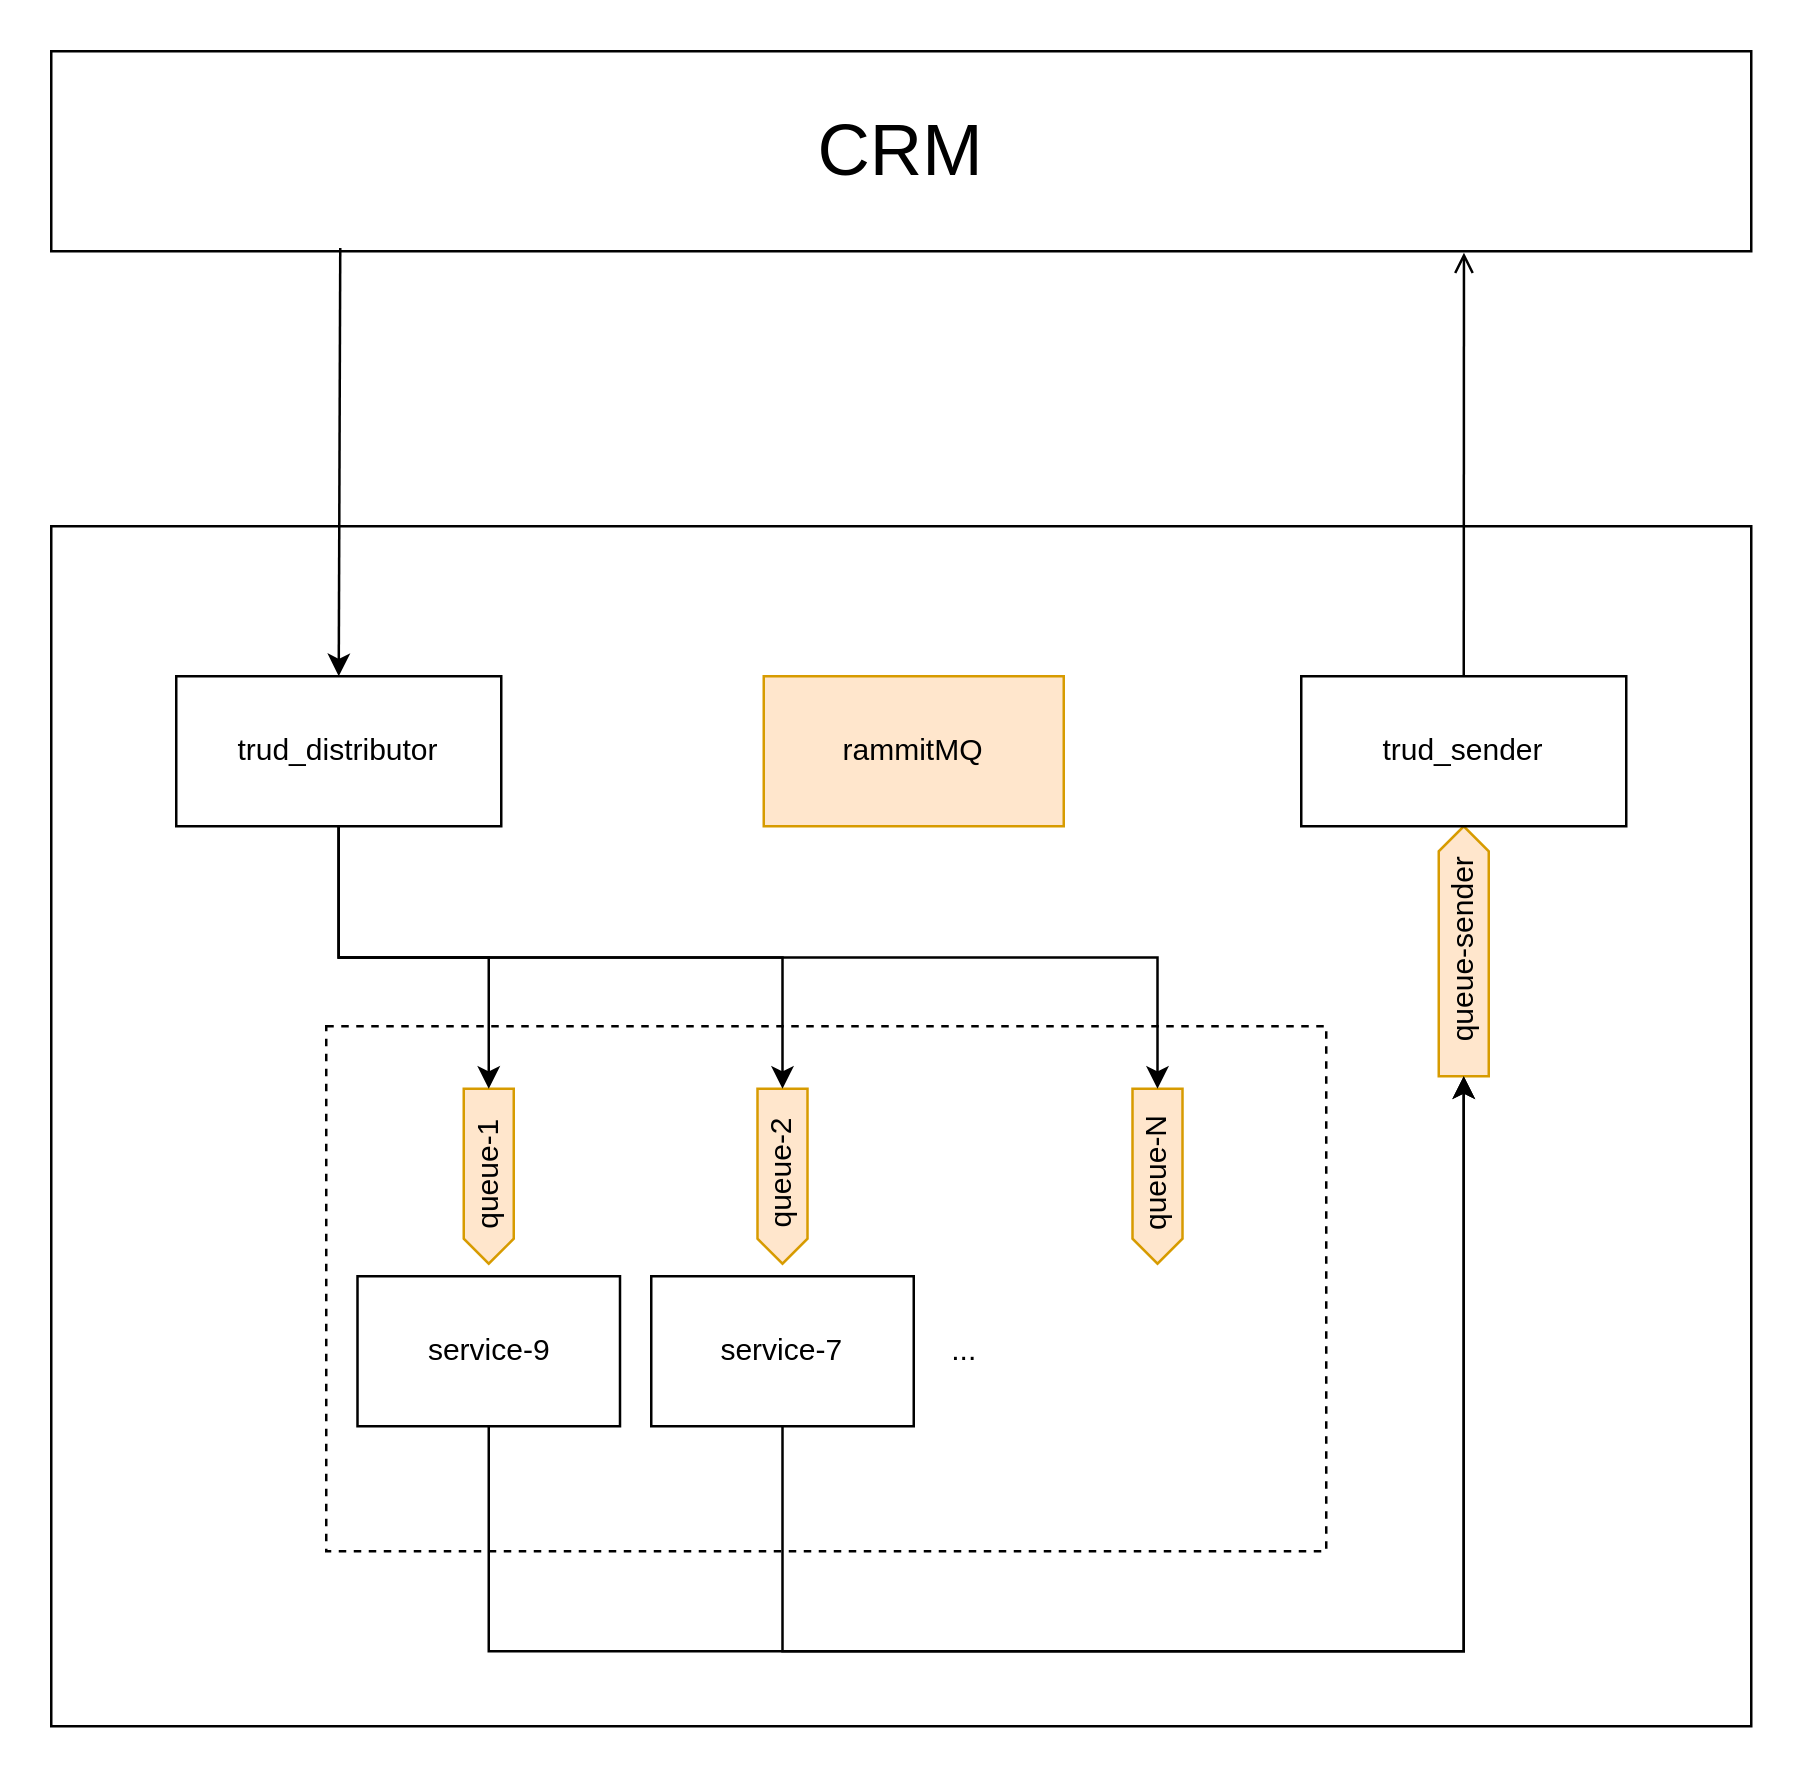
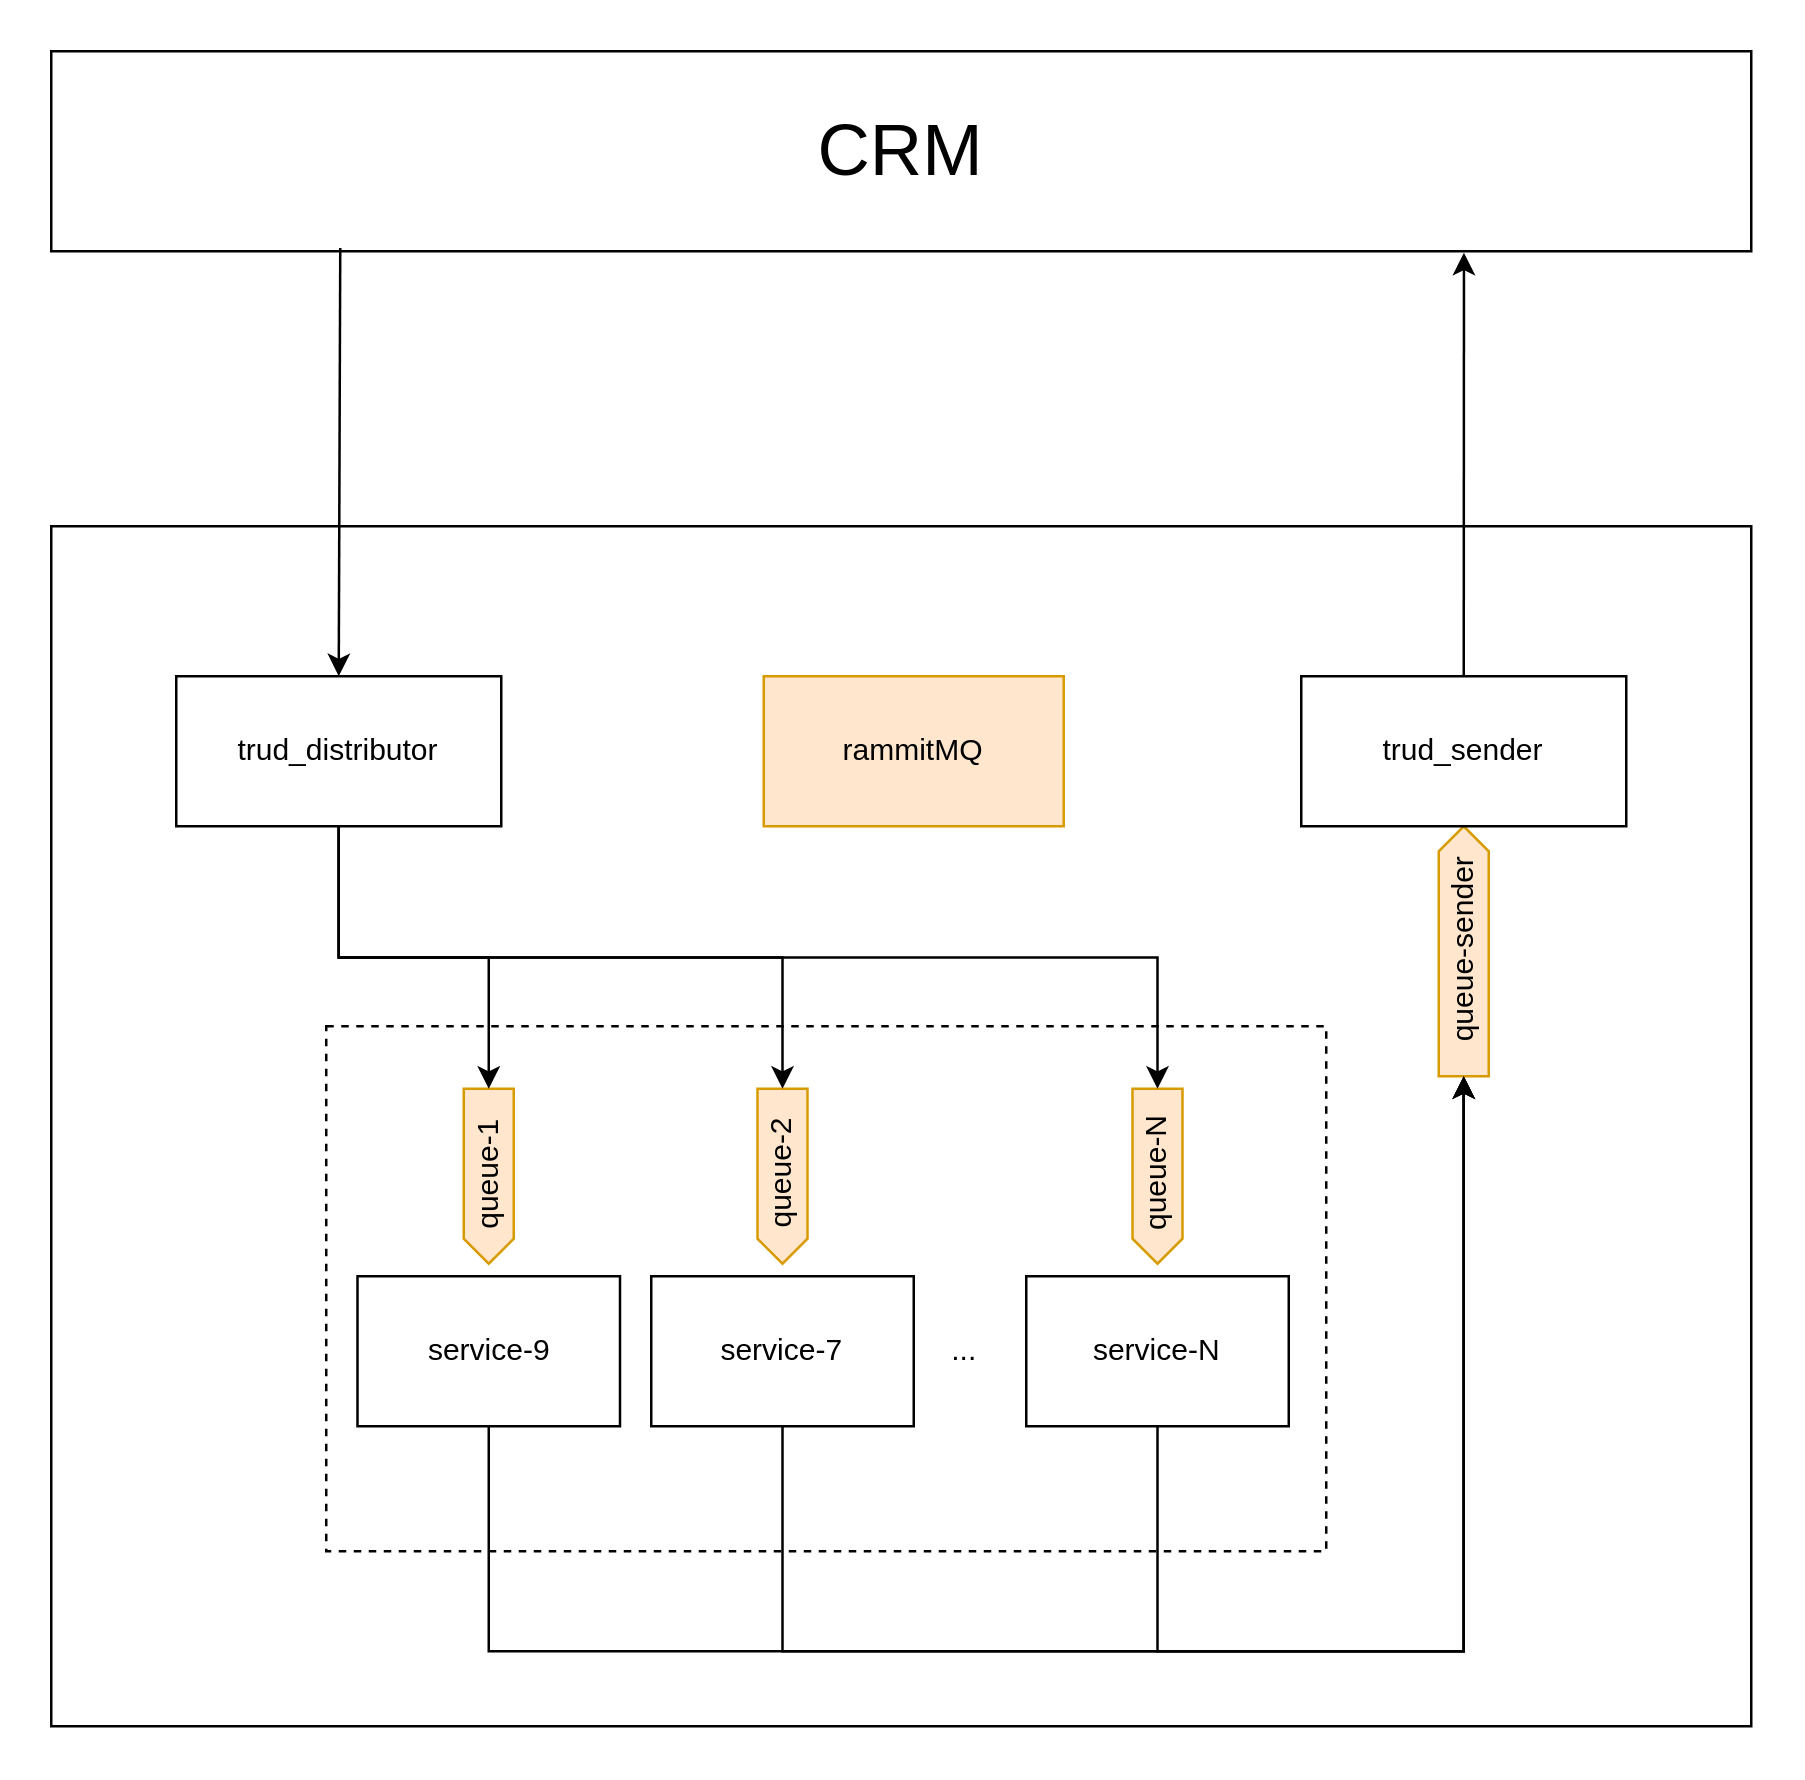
edge "trud_sender" -> "CRM": arrowhead open -> classic
node "service-N": added
edge "service-N" -> "queue-sender": added
